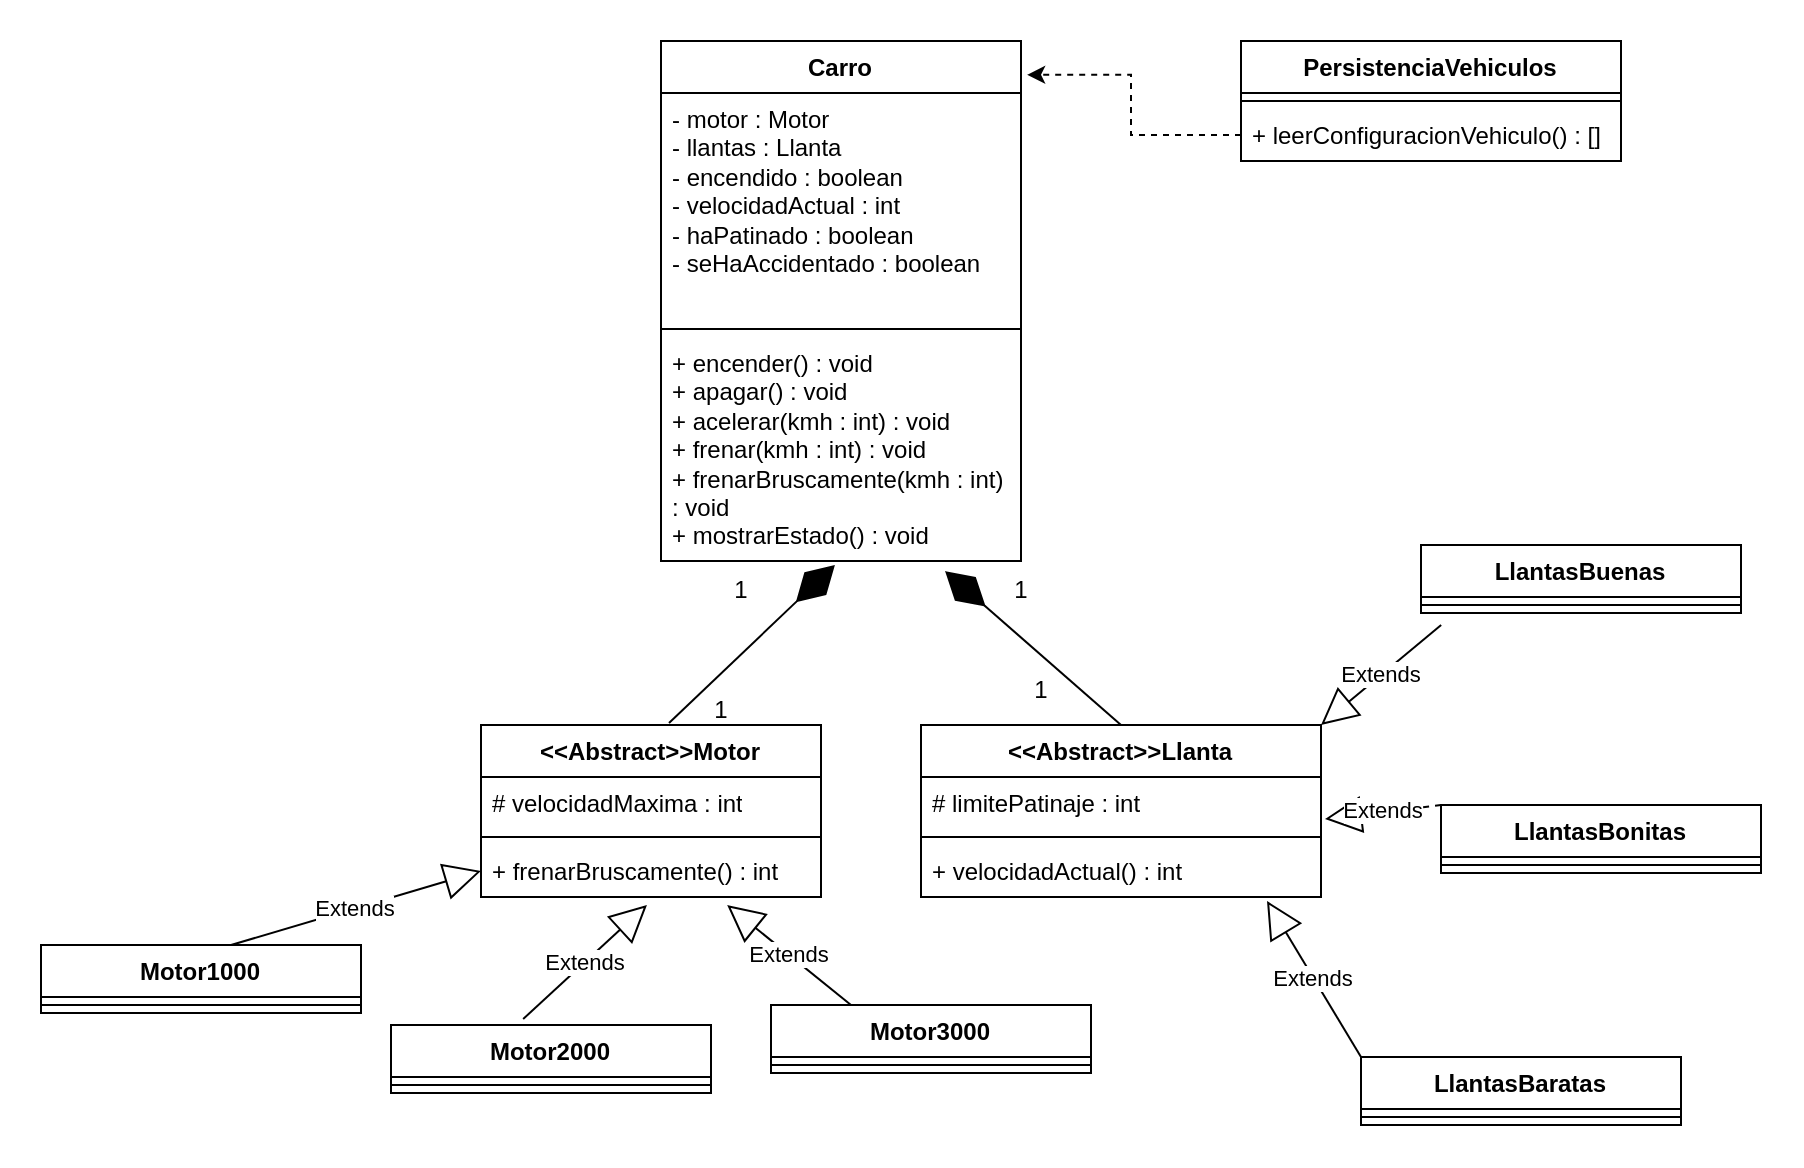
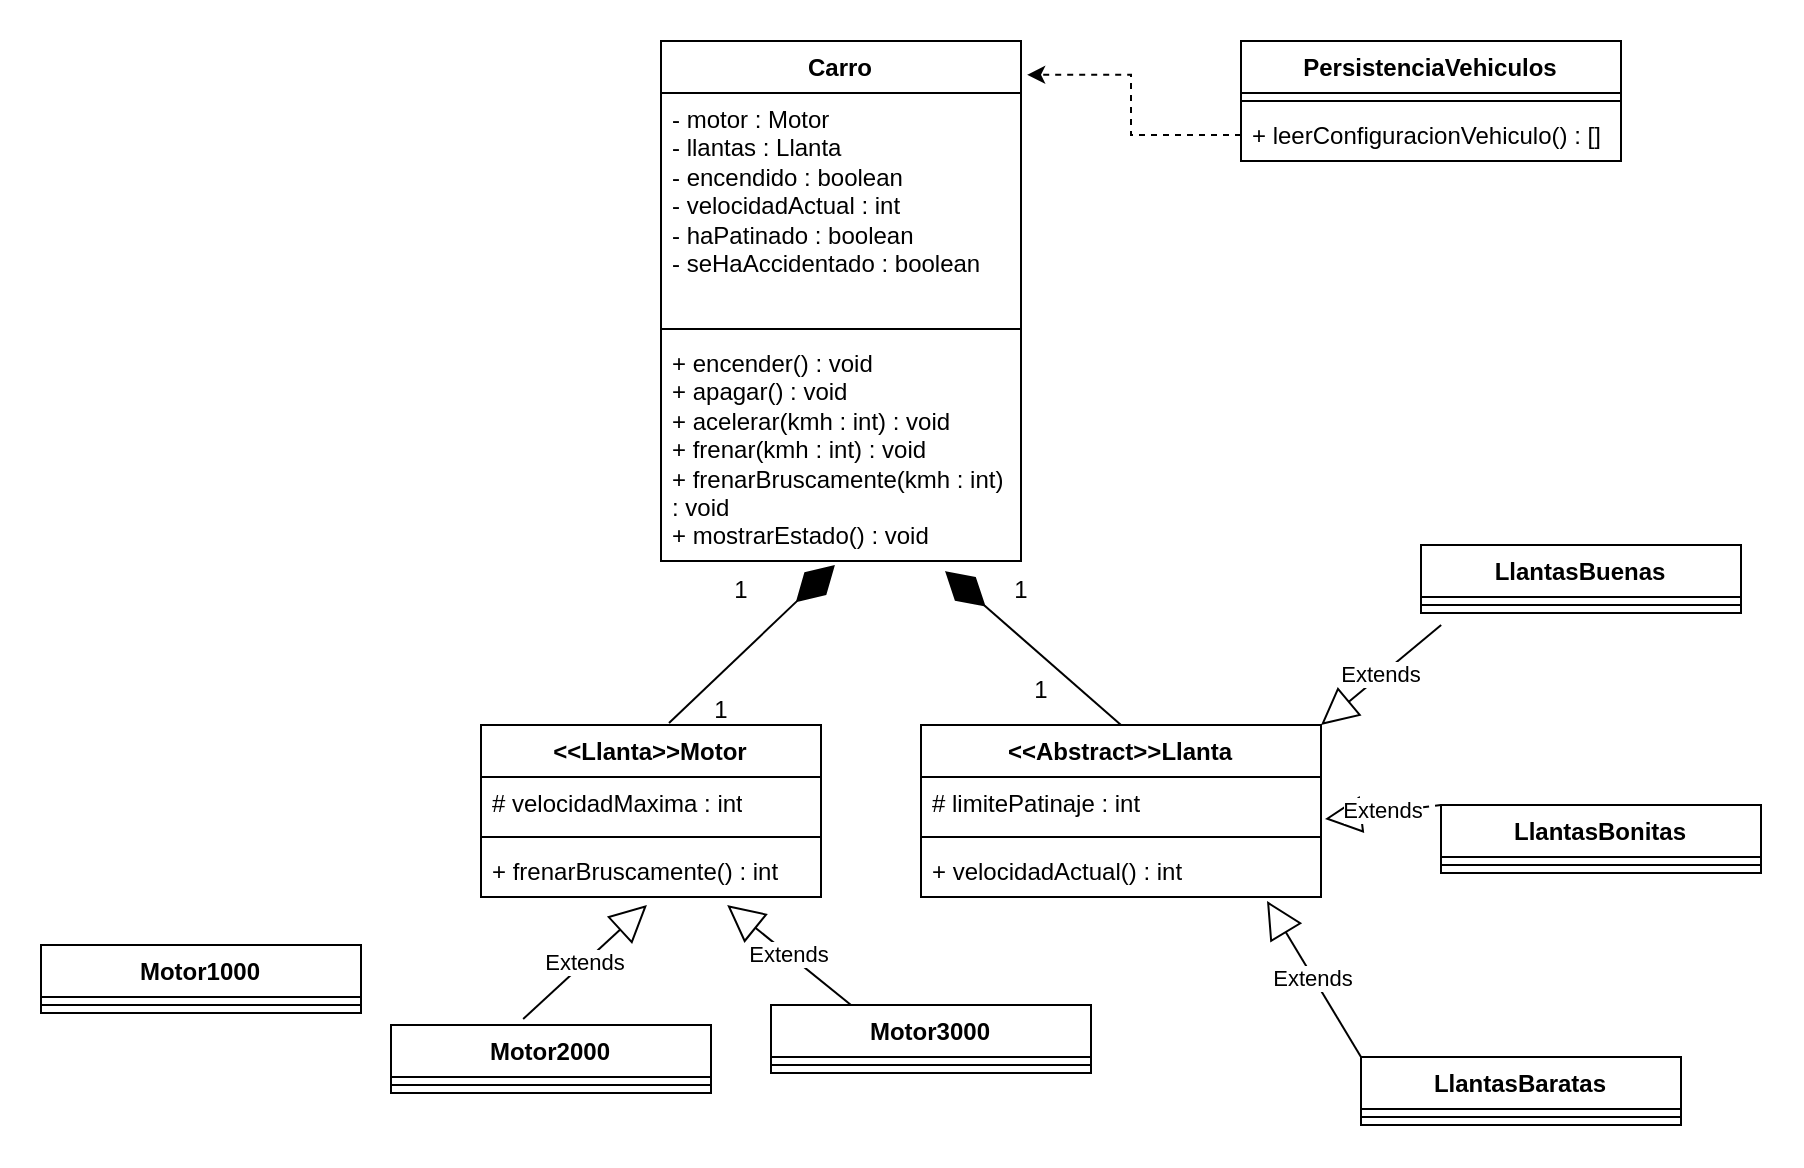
node "<<Abstract>>Motor": label "<<Abstract>>Motor" -> "<<Llanta>>Motor"
edge "Motor1000" -> "+ frenarBruscamente() : int": removed, label "Extends"
